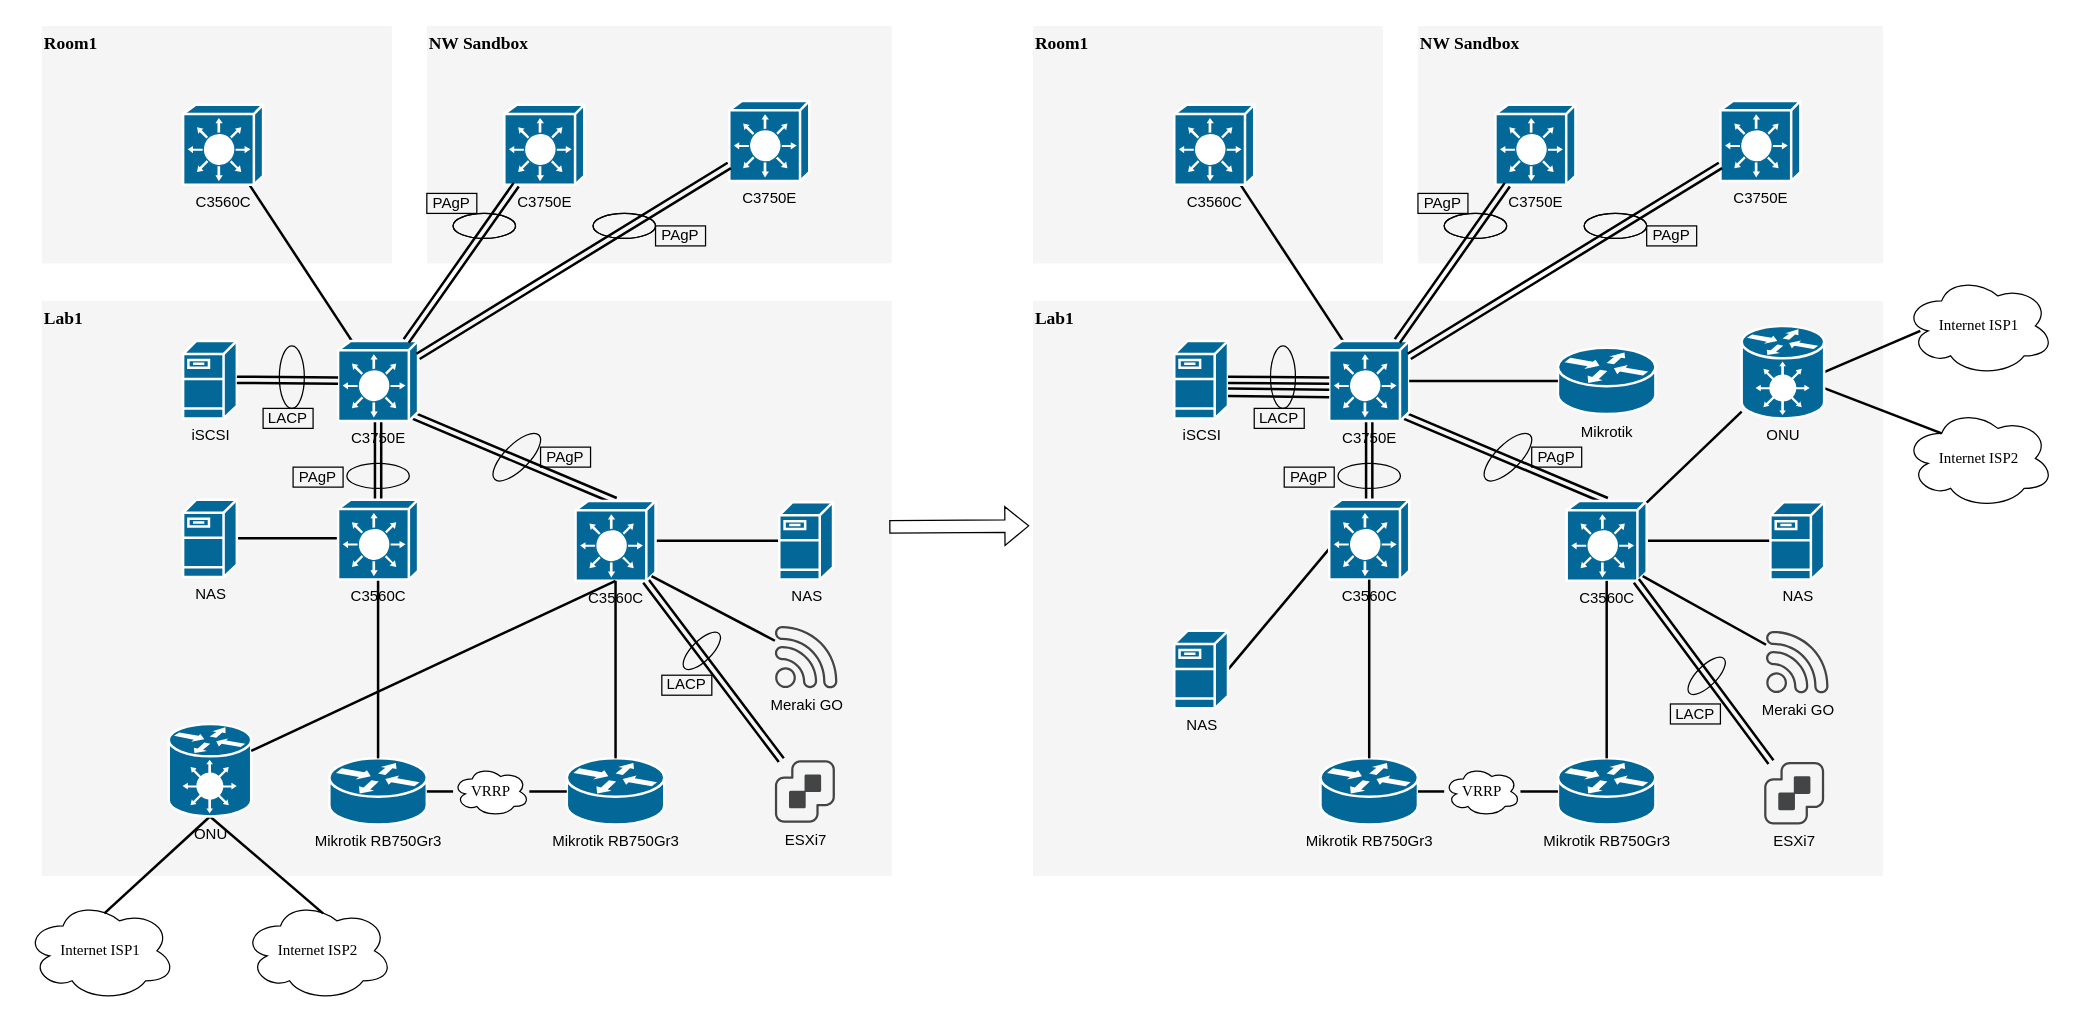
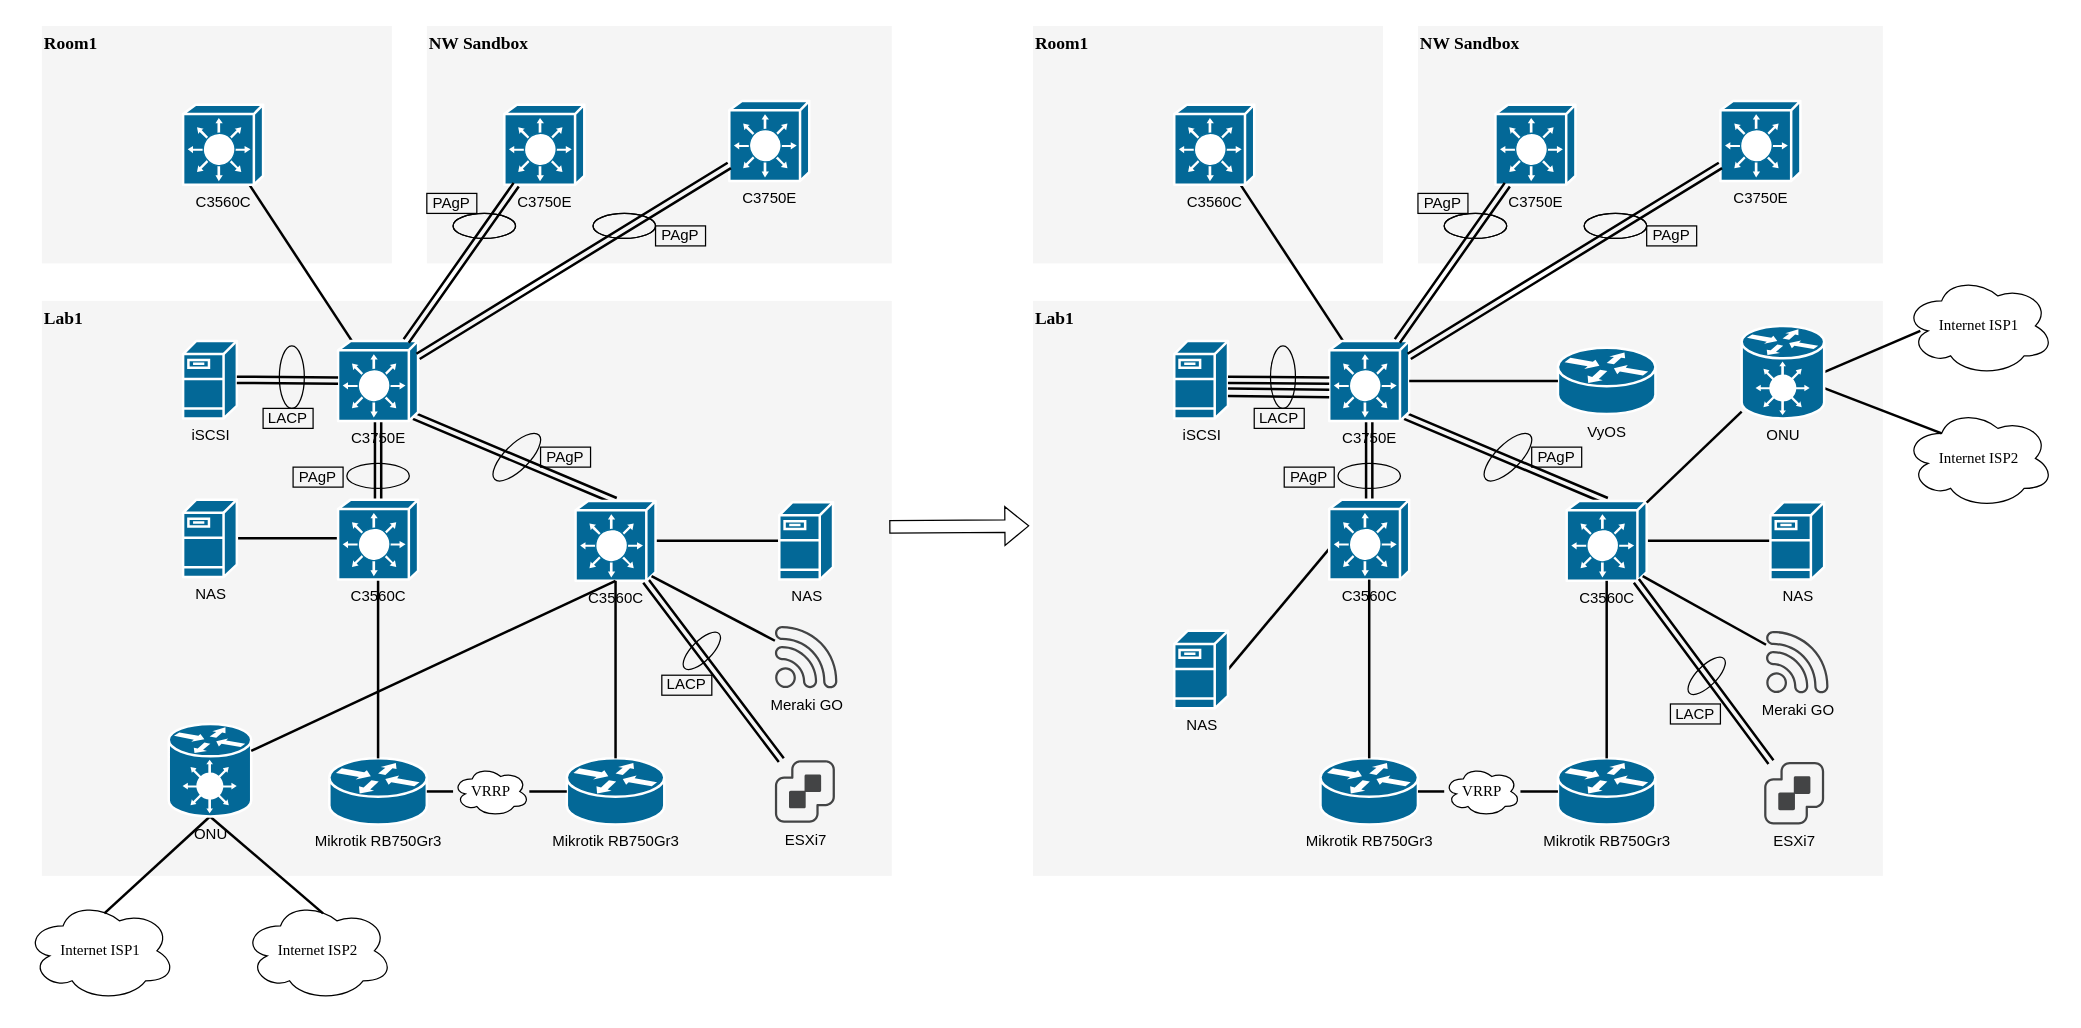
node "Mikrotik": label "Mikrotik" -> "VyOS"
